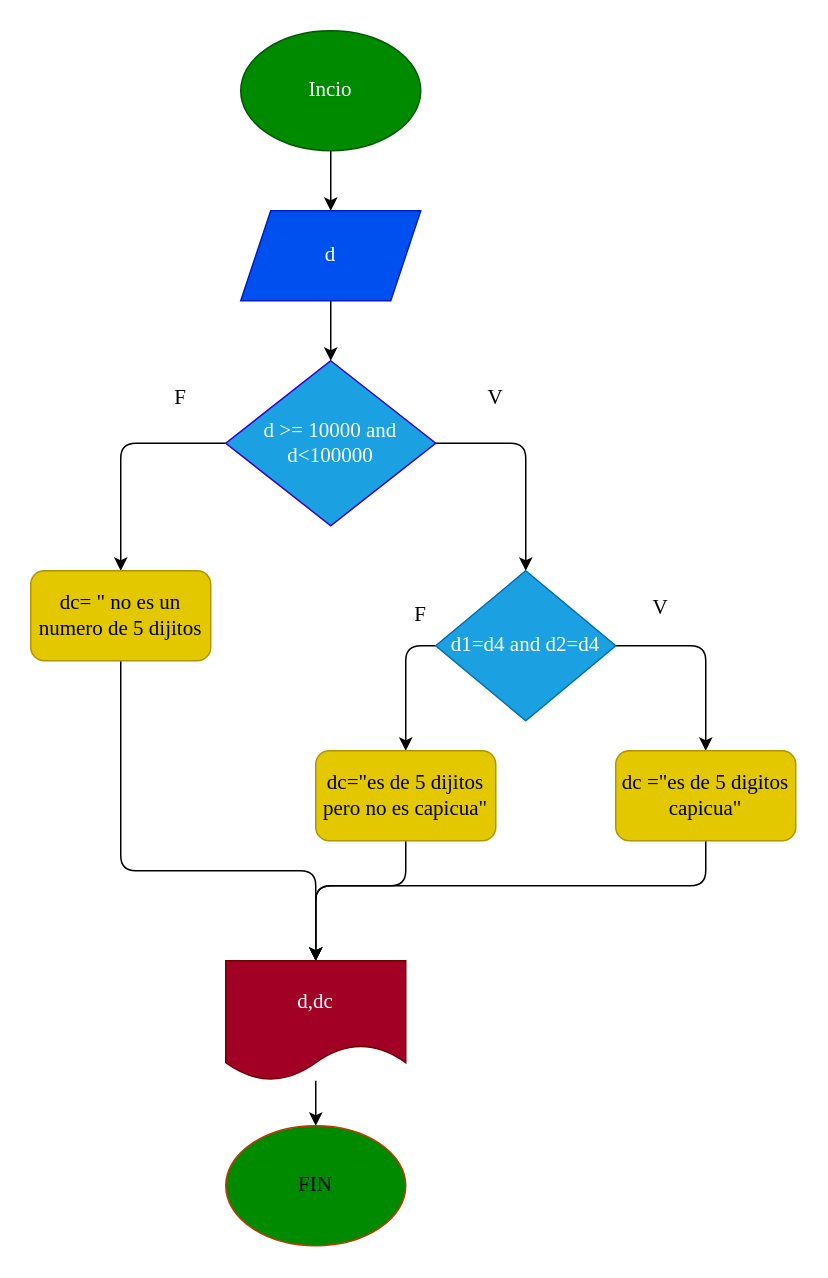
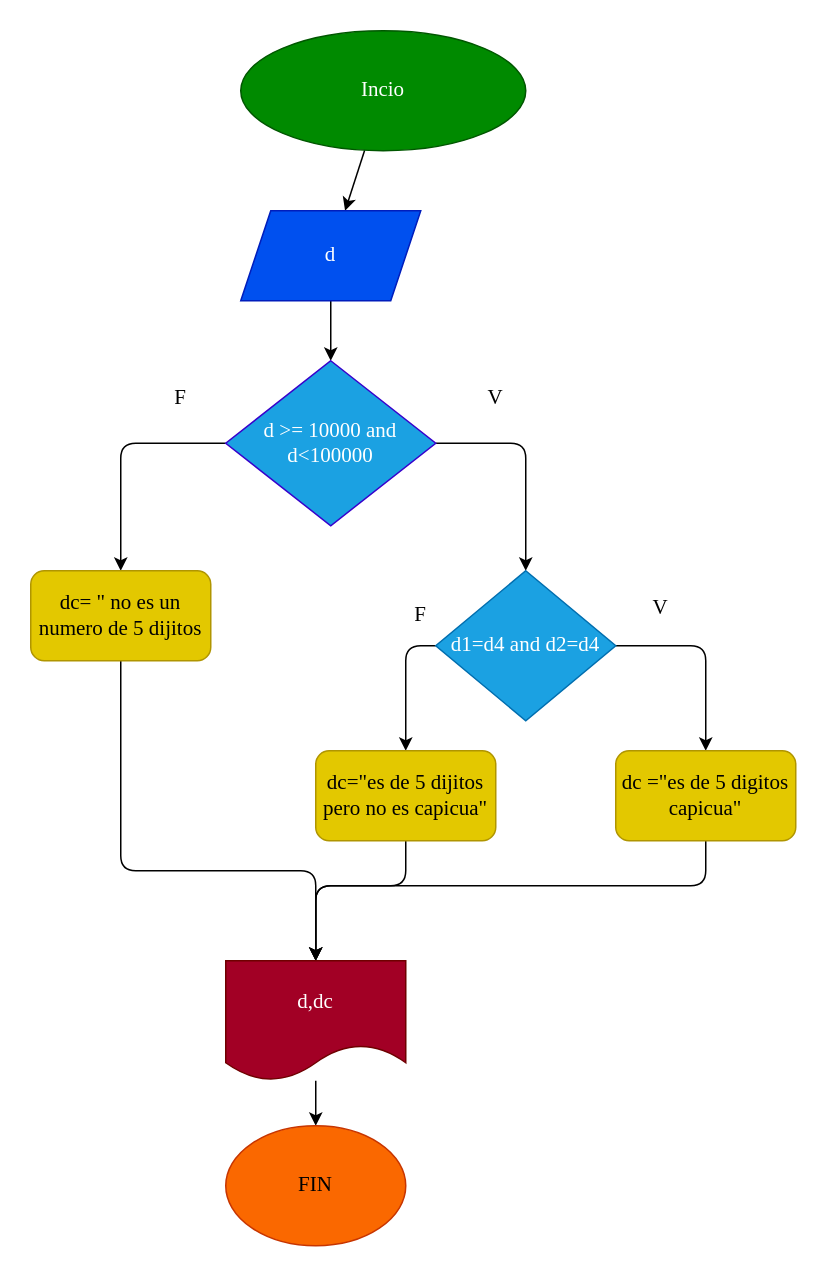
node "Incio": size 180x120 -> 285x120
node "FIN": fillcolor #008a00 -> #fa6800
